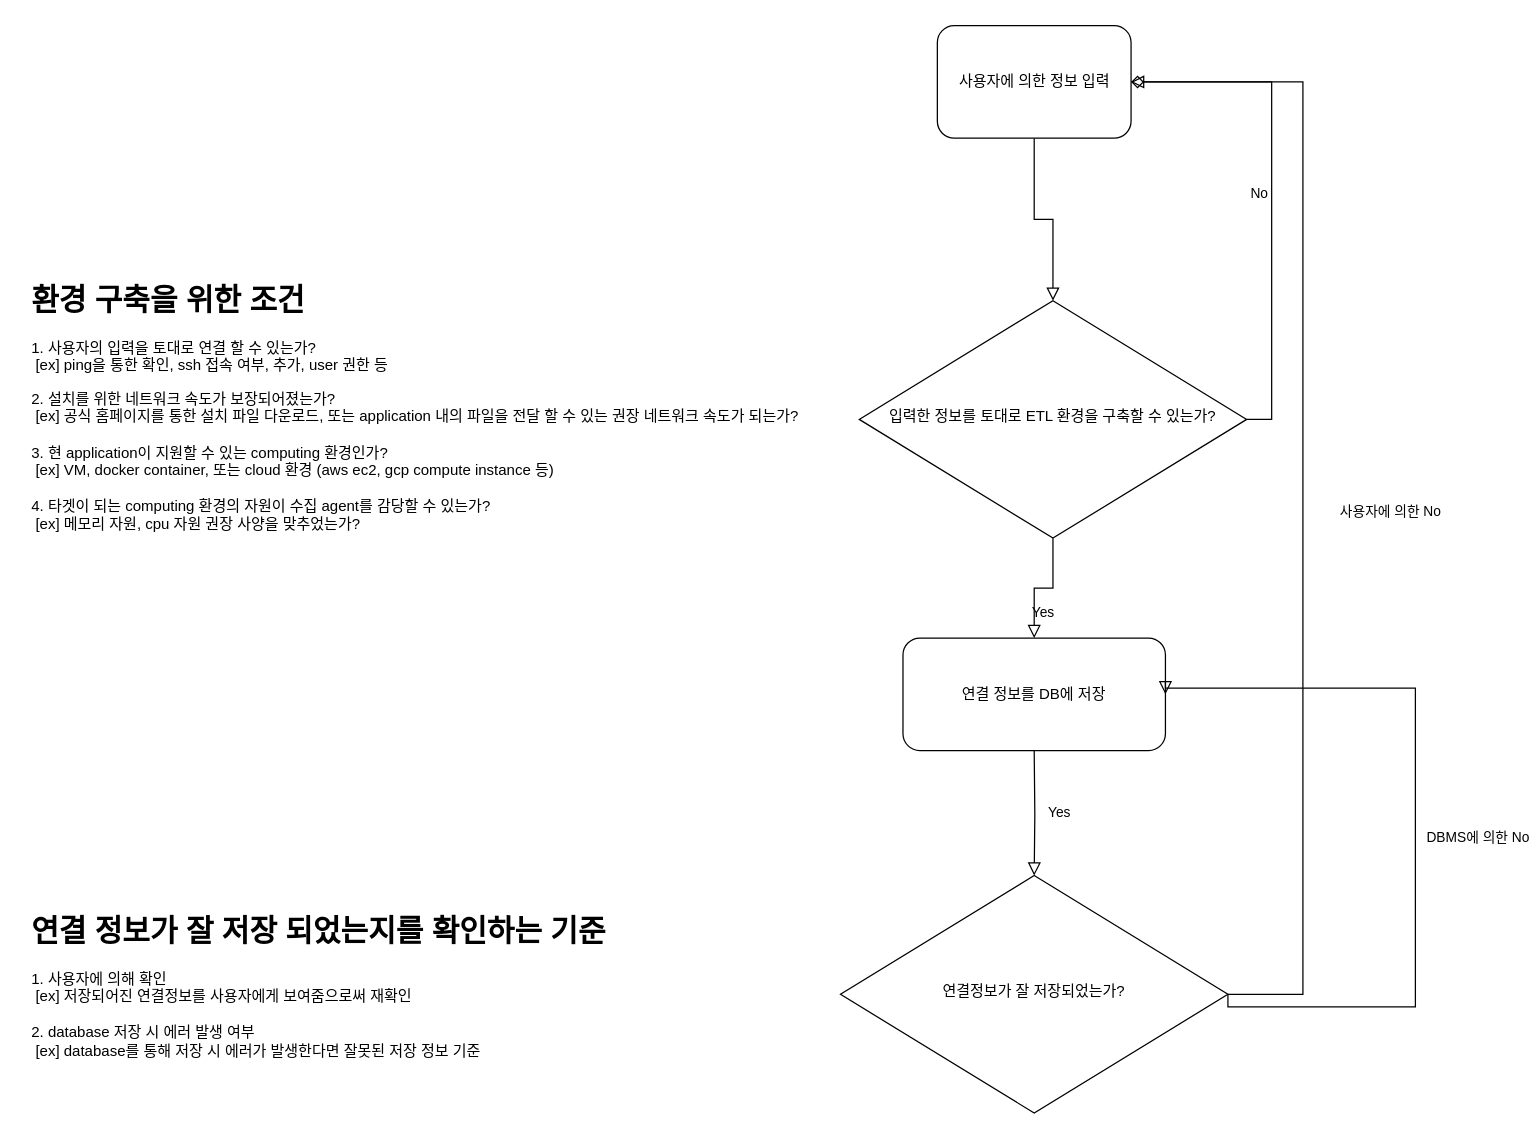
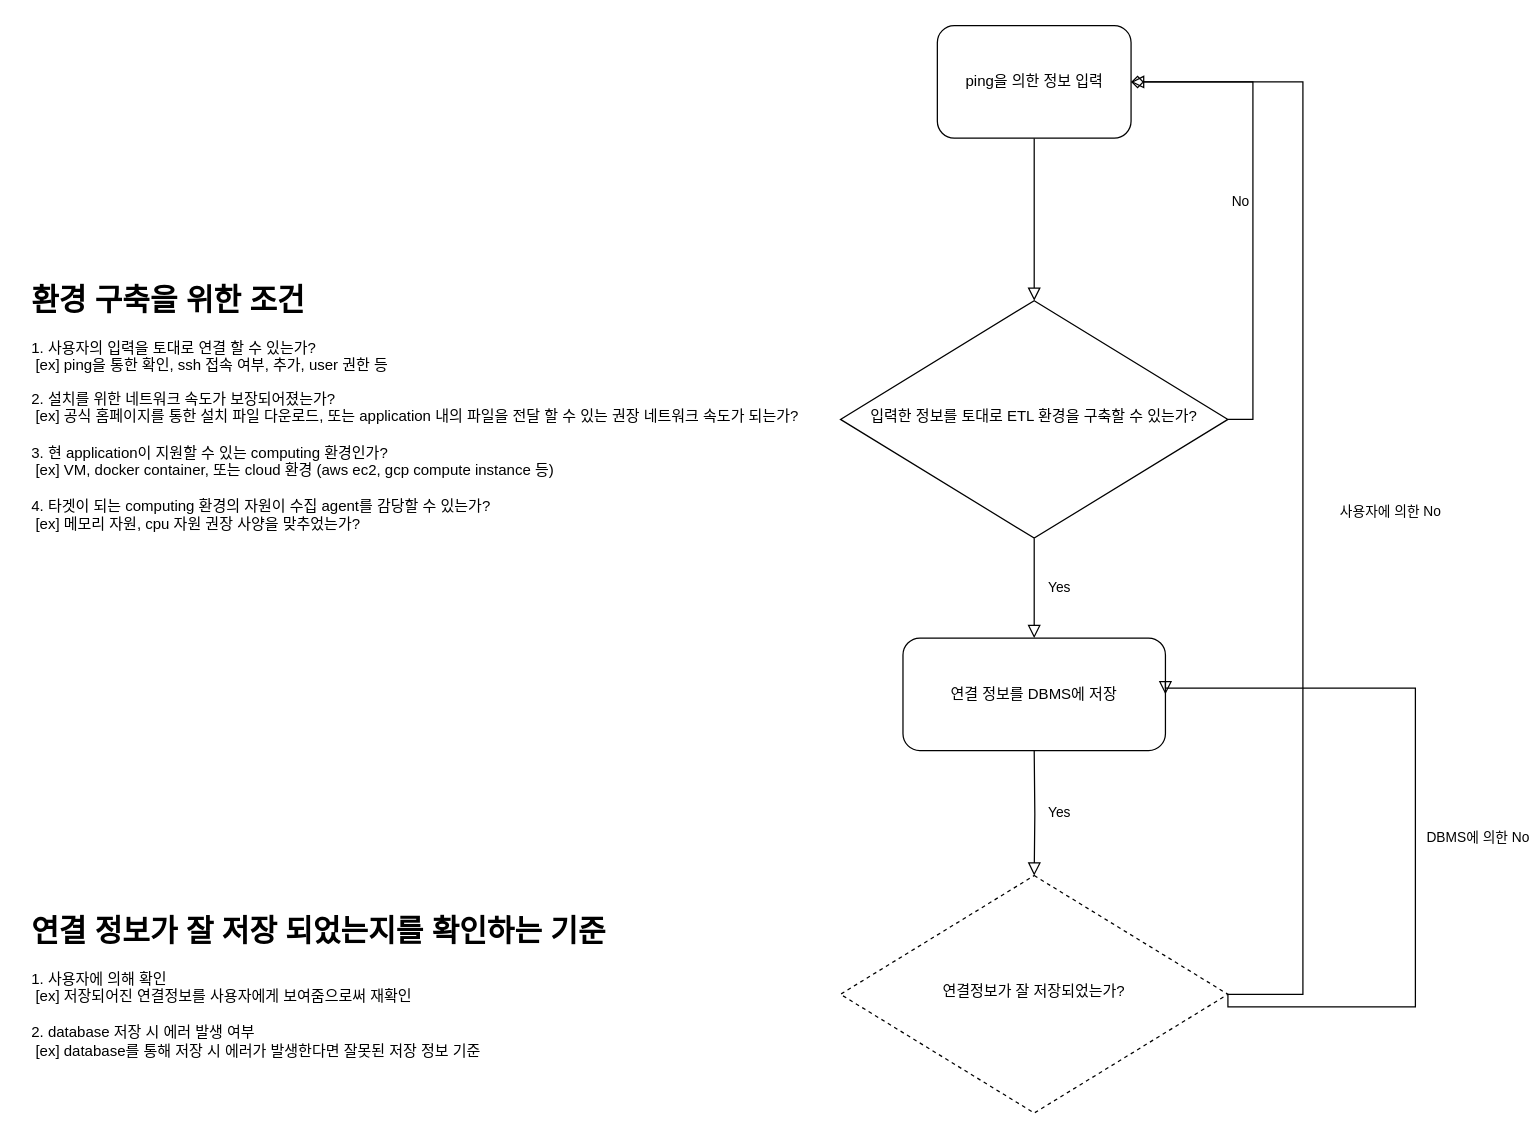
node "사용자에 의한 정보 입력": label "사용자에 의한 정보 입력" -> "ping을 의한 정보 입력"
node "입력한 정보를 토대로 ETL 환경을 구축할 수 있는가?": moved (1053, 419) -> (1034, 419)
node "연결 정보를 DB에 저장": label "연결 정보를 DB에 저장" -> "연결 정보를 DBMS에 저장"
node "연결정보가 잘 저장되었는가?": style solid -> dashed
